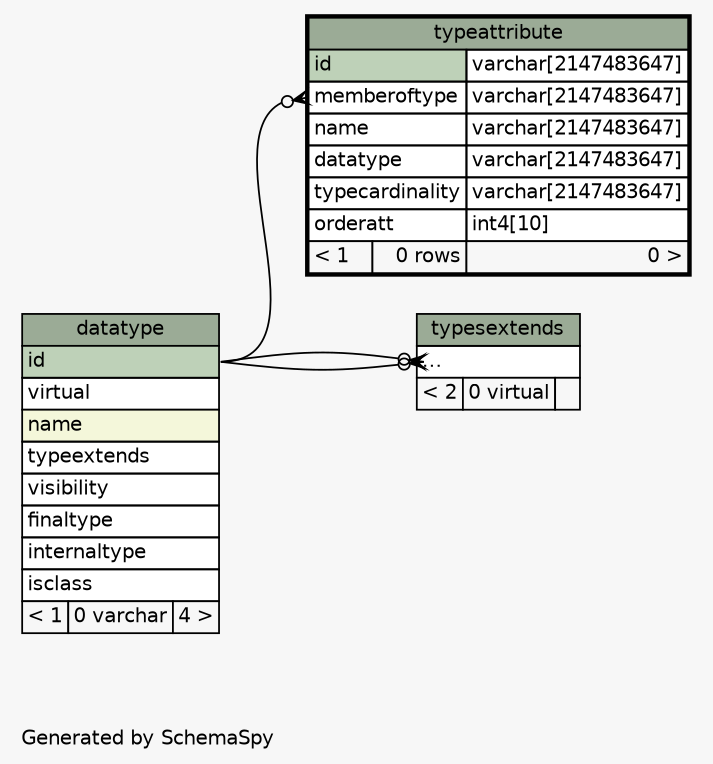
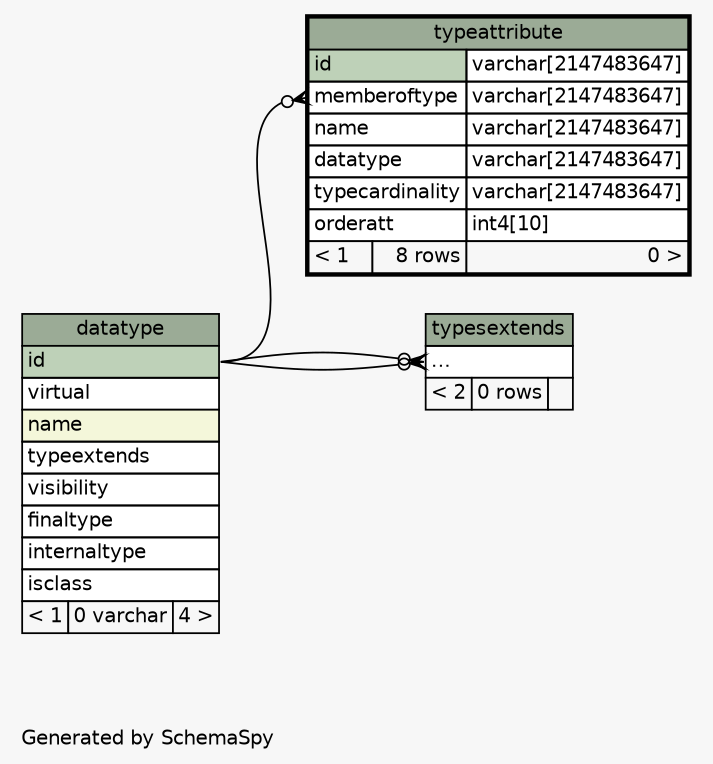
node "typeattribute": text "0 rows" -> "8 rows"
node "typesextends": text "0 virtual" -> "0 rows"
